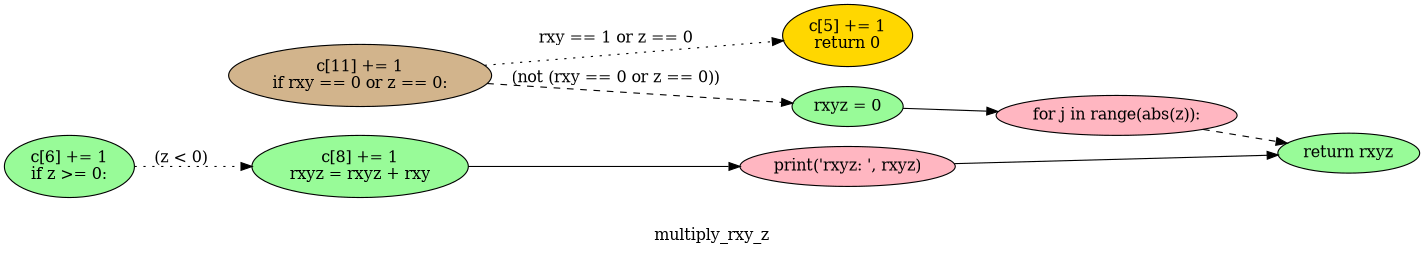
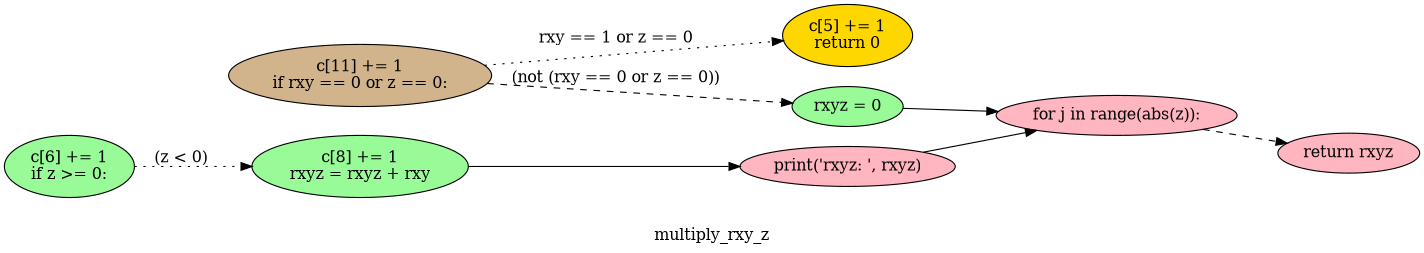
node "return rxyz": fillcolor palegreen -> lightpink
edge "print('rxyz: ', rxyz)" -> "return rxyz": now "print('rxyz: ', rxyz)" -> "for j in range(abs(z)):"
